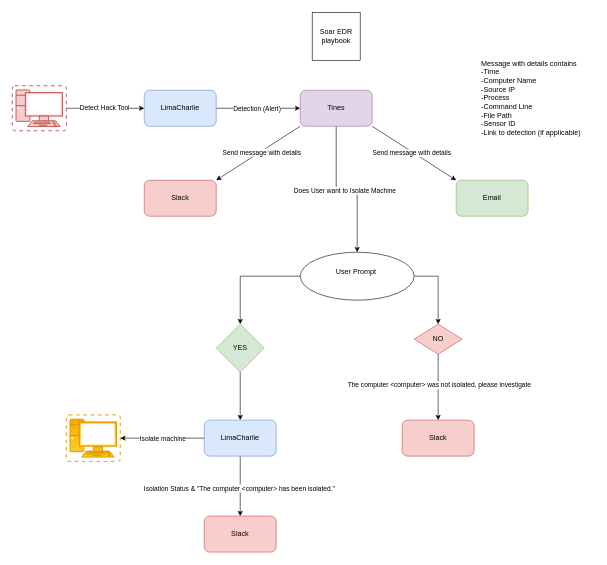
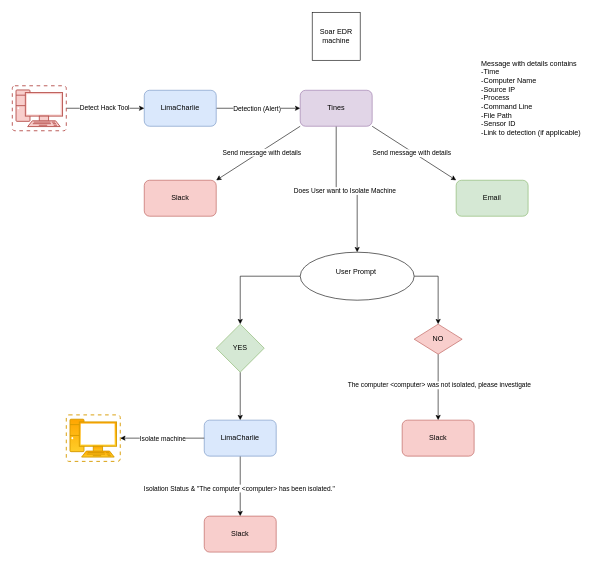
node "Soar EDR playbook": label "Soar EDR playbook" -> "Soar EDR machine"
